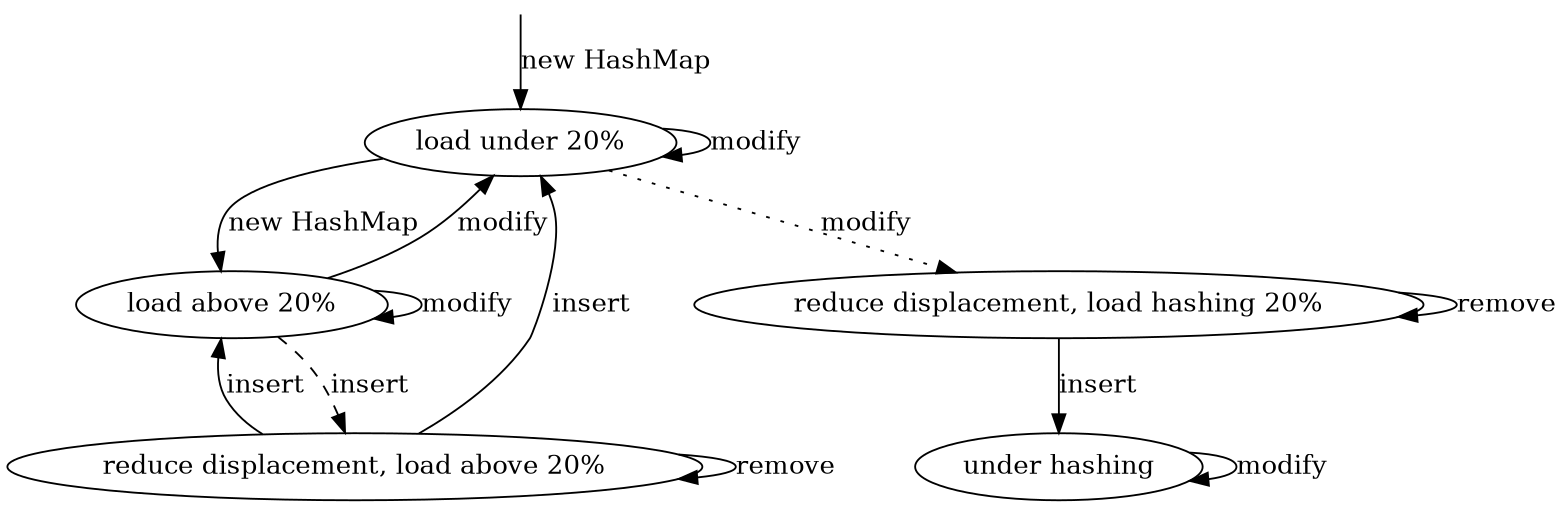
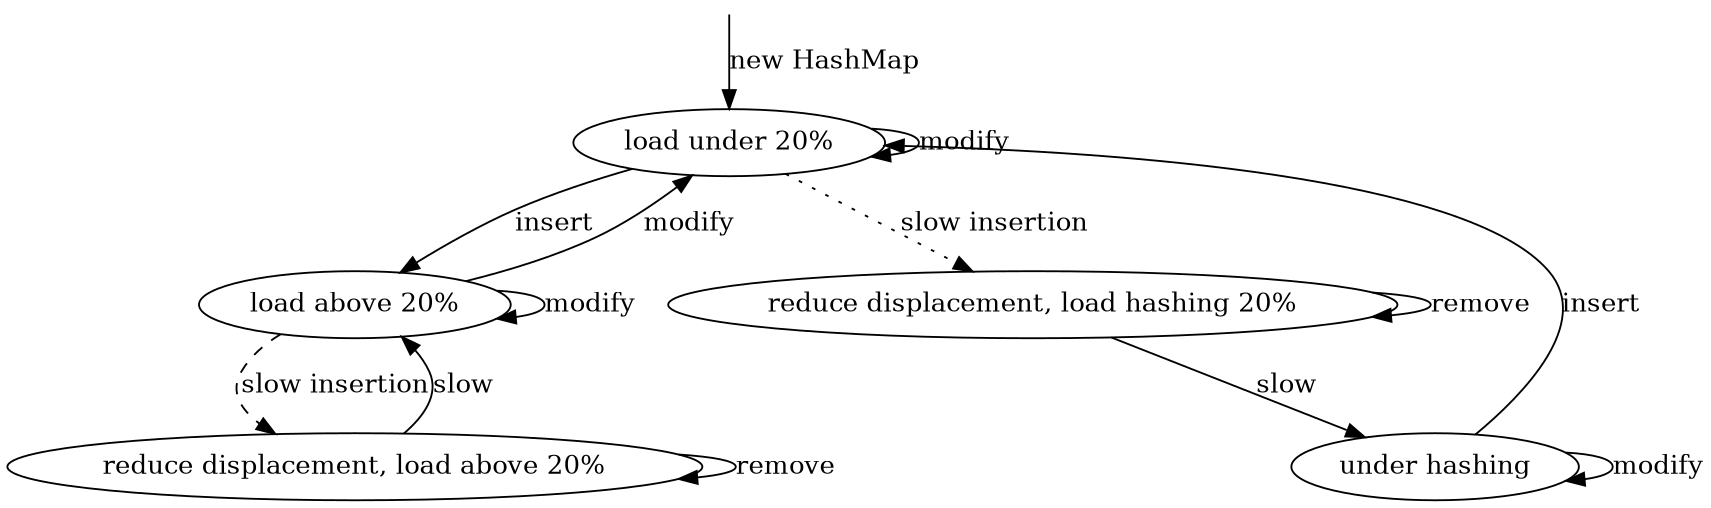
edge "load under 20%" -> "load above 20%": label "new HashMap" -> "insert"
edge "load under 20%" -> "reduce displacement, load hashing 20%": label "modify" -> "slow insertion"
edge "reduce displacement, load above 20%" -> "load under 20%": now "under hashing" -> "load under 20%"
edge "reduce displacement, load above 20%" -> "load above 20%": label "insert" -> "slow"
edge "load above 20%" -> "reduce displacement, load above 20%": label "insert" -> "slow insertion"
edge "reduce displacement, load hashing 20%" -> "under hashing": label "insert" -> "slow"
